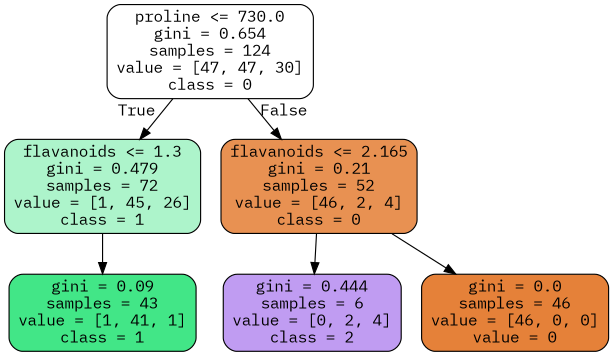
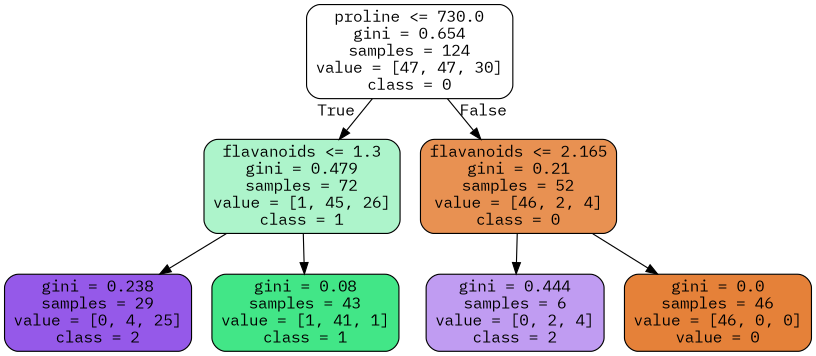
node "gini = 0.238 samples = 29 value = [0, 4, 25] class = 2": added
node "gini = 0.09 samples = 43 value = [1, 41, 1] class = 1": label "gini = 0.09 samples = 43 value = [1, 41, 1] class = 1" -> "gini = 0.08 samples = 43 value = [1, 41, 1] class = 1"
